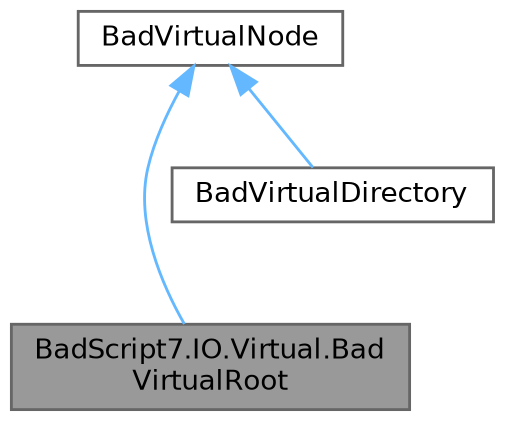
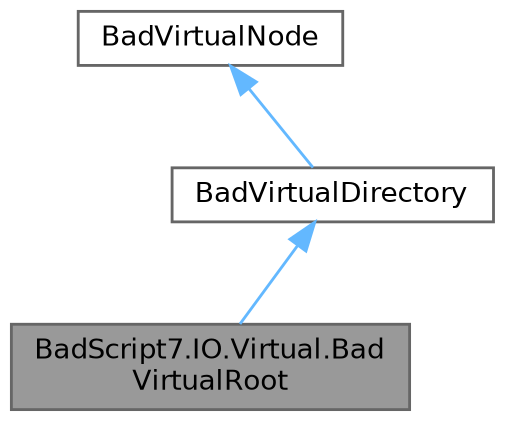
edge "BadScript7.IO.Virtual.Bad VirtualRoot" -> "BadVirtualNode": now "BadScript7.IO.Virtual.Bad VirtualRoot" -> "BadVirtualDirectory"
